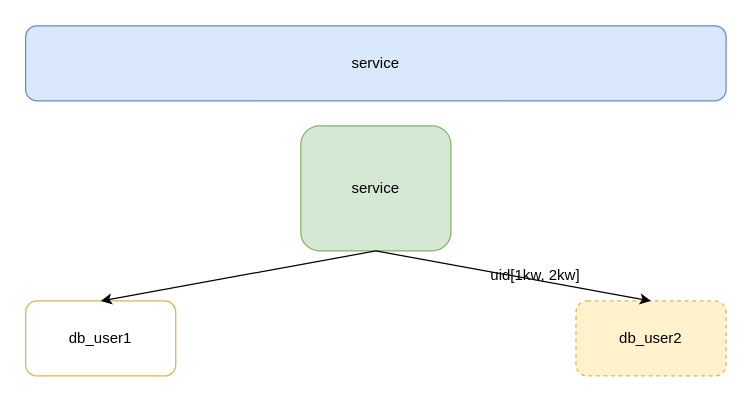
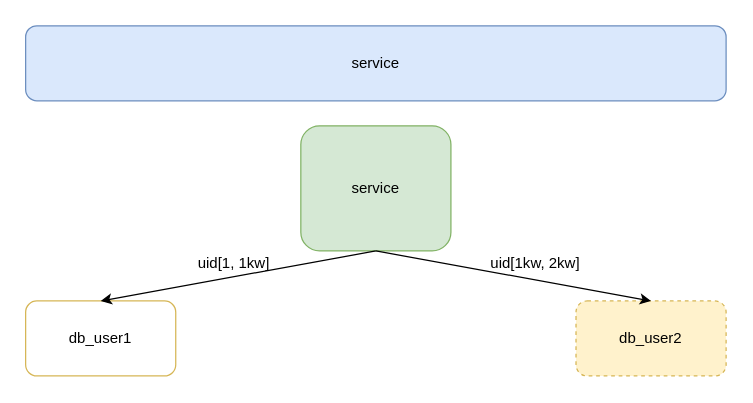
node "uid[1, 1kw]": added
node "uid[1kw, 2kw]": moved (544, 276) -> (544, 263)
